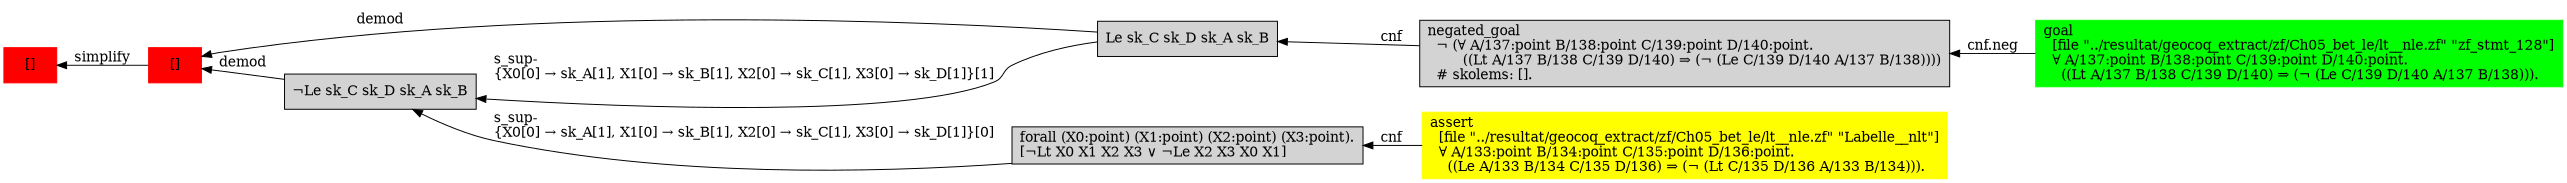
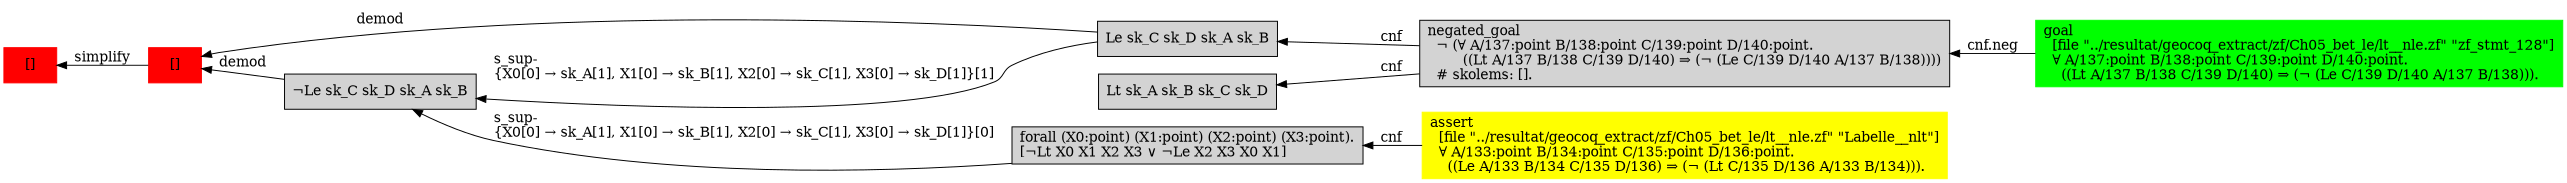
node "Lt sk_A sk_B sk_C sk_D": added
